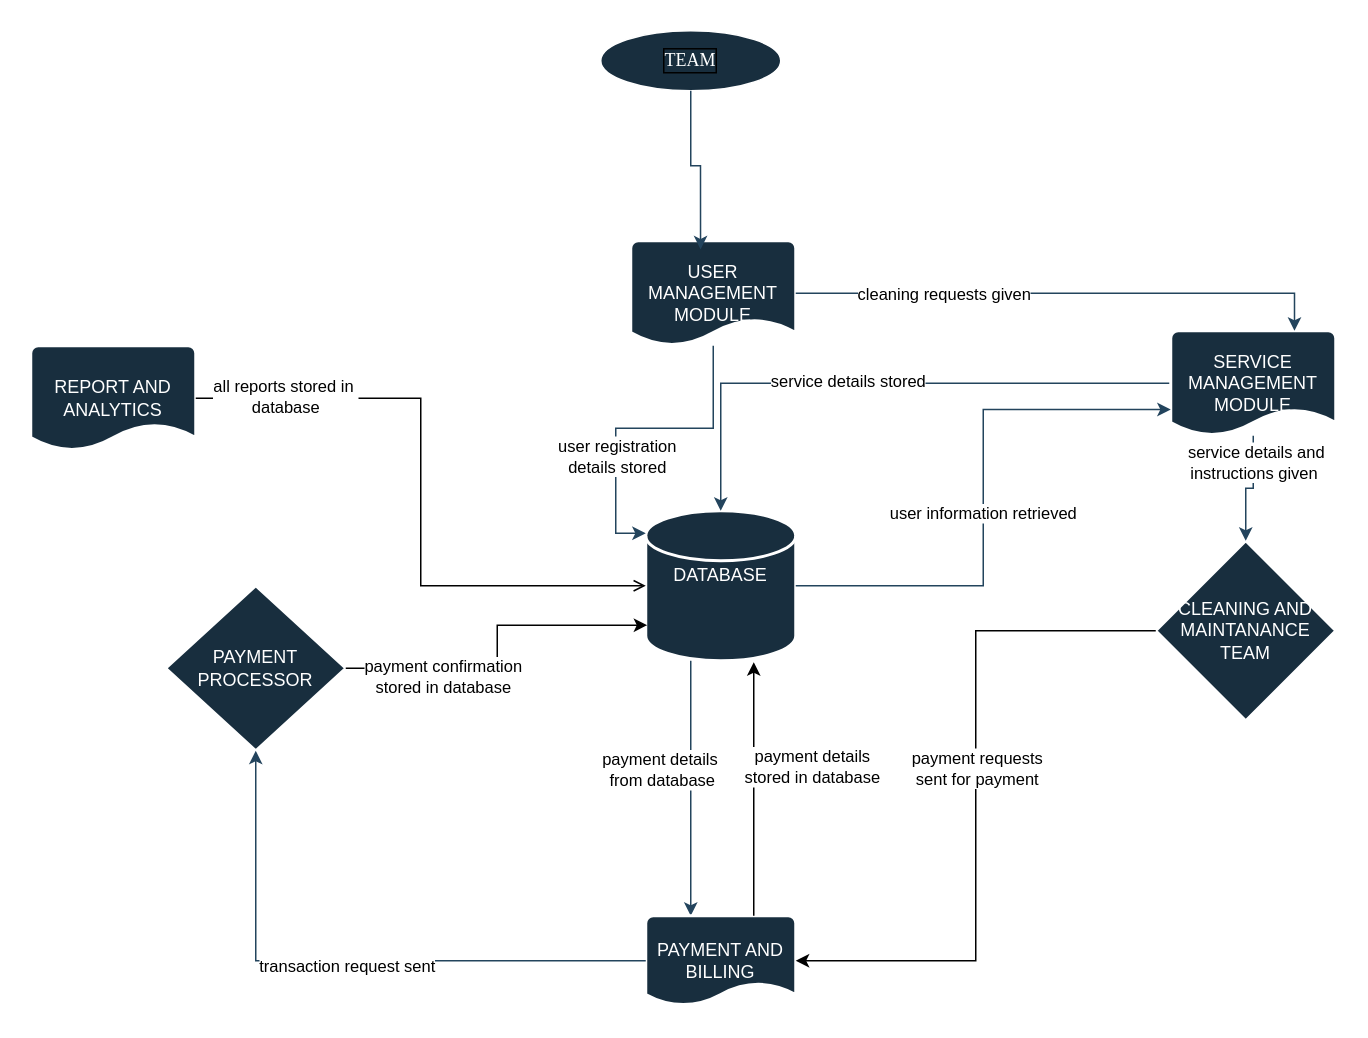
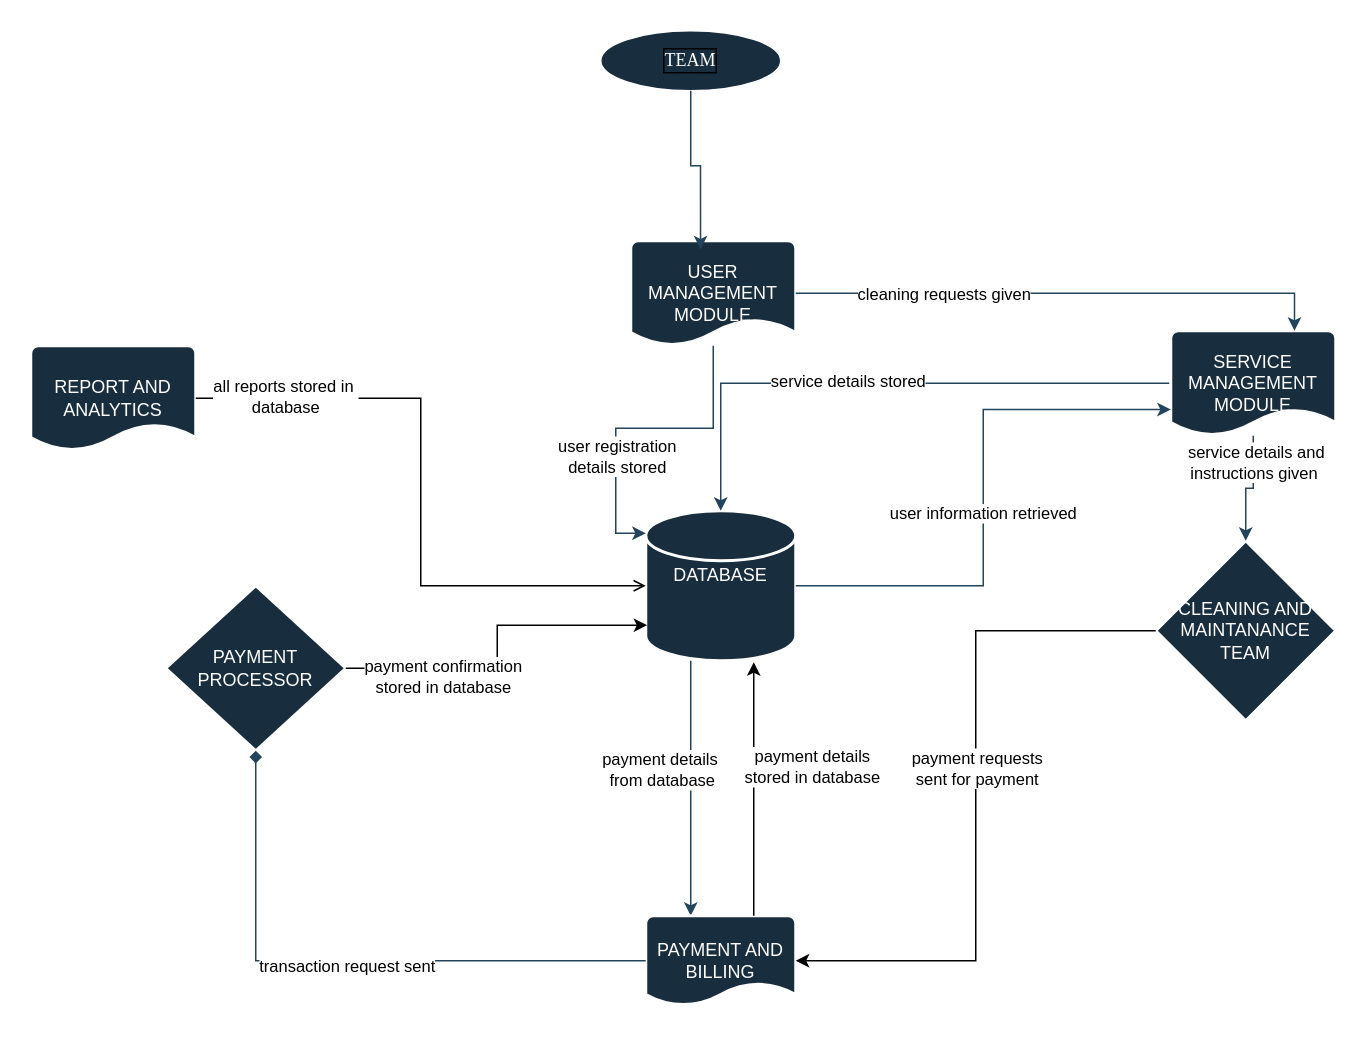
edge "PAYMENT AND BILLING" -> "PAYMENT PROCESSOR": arrowhead classic -> diamond
